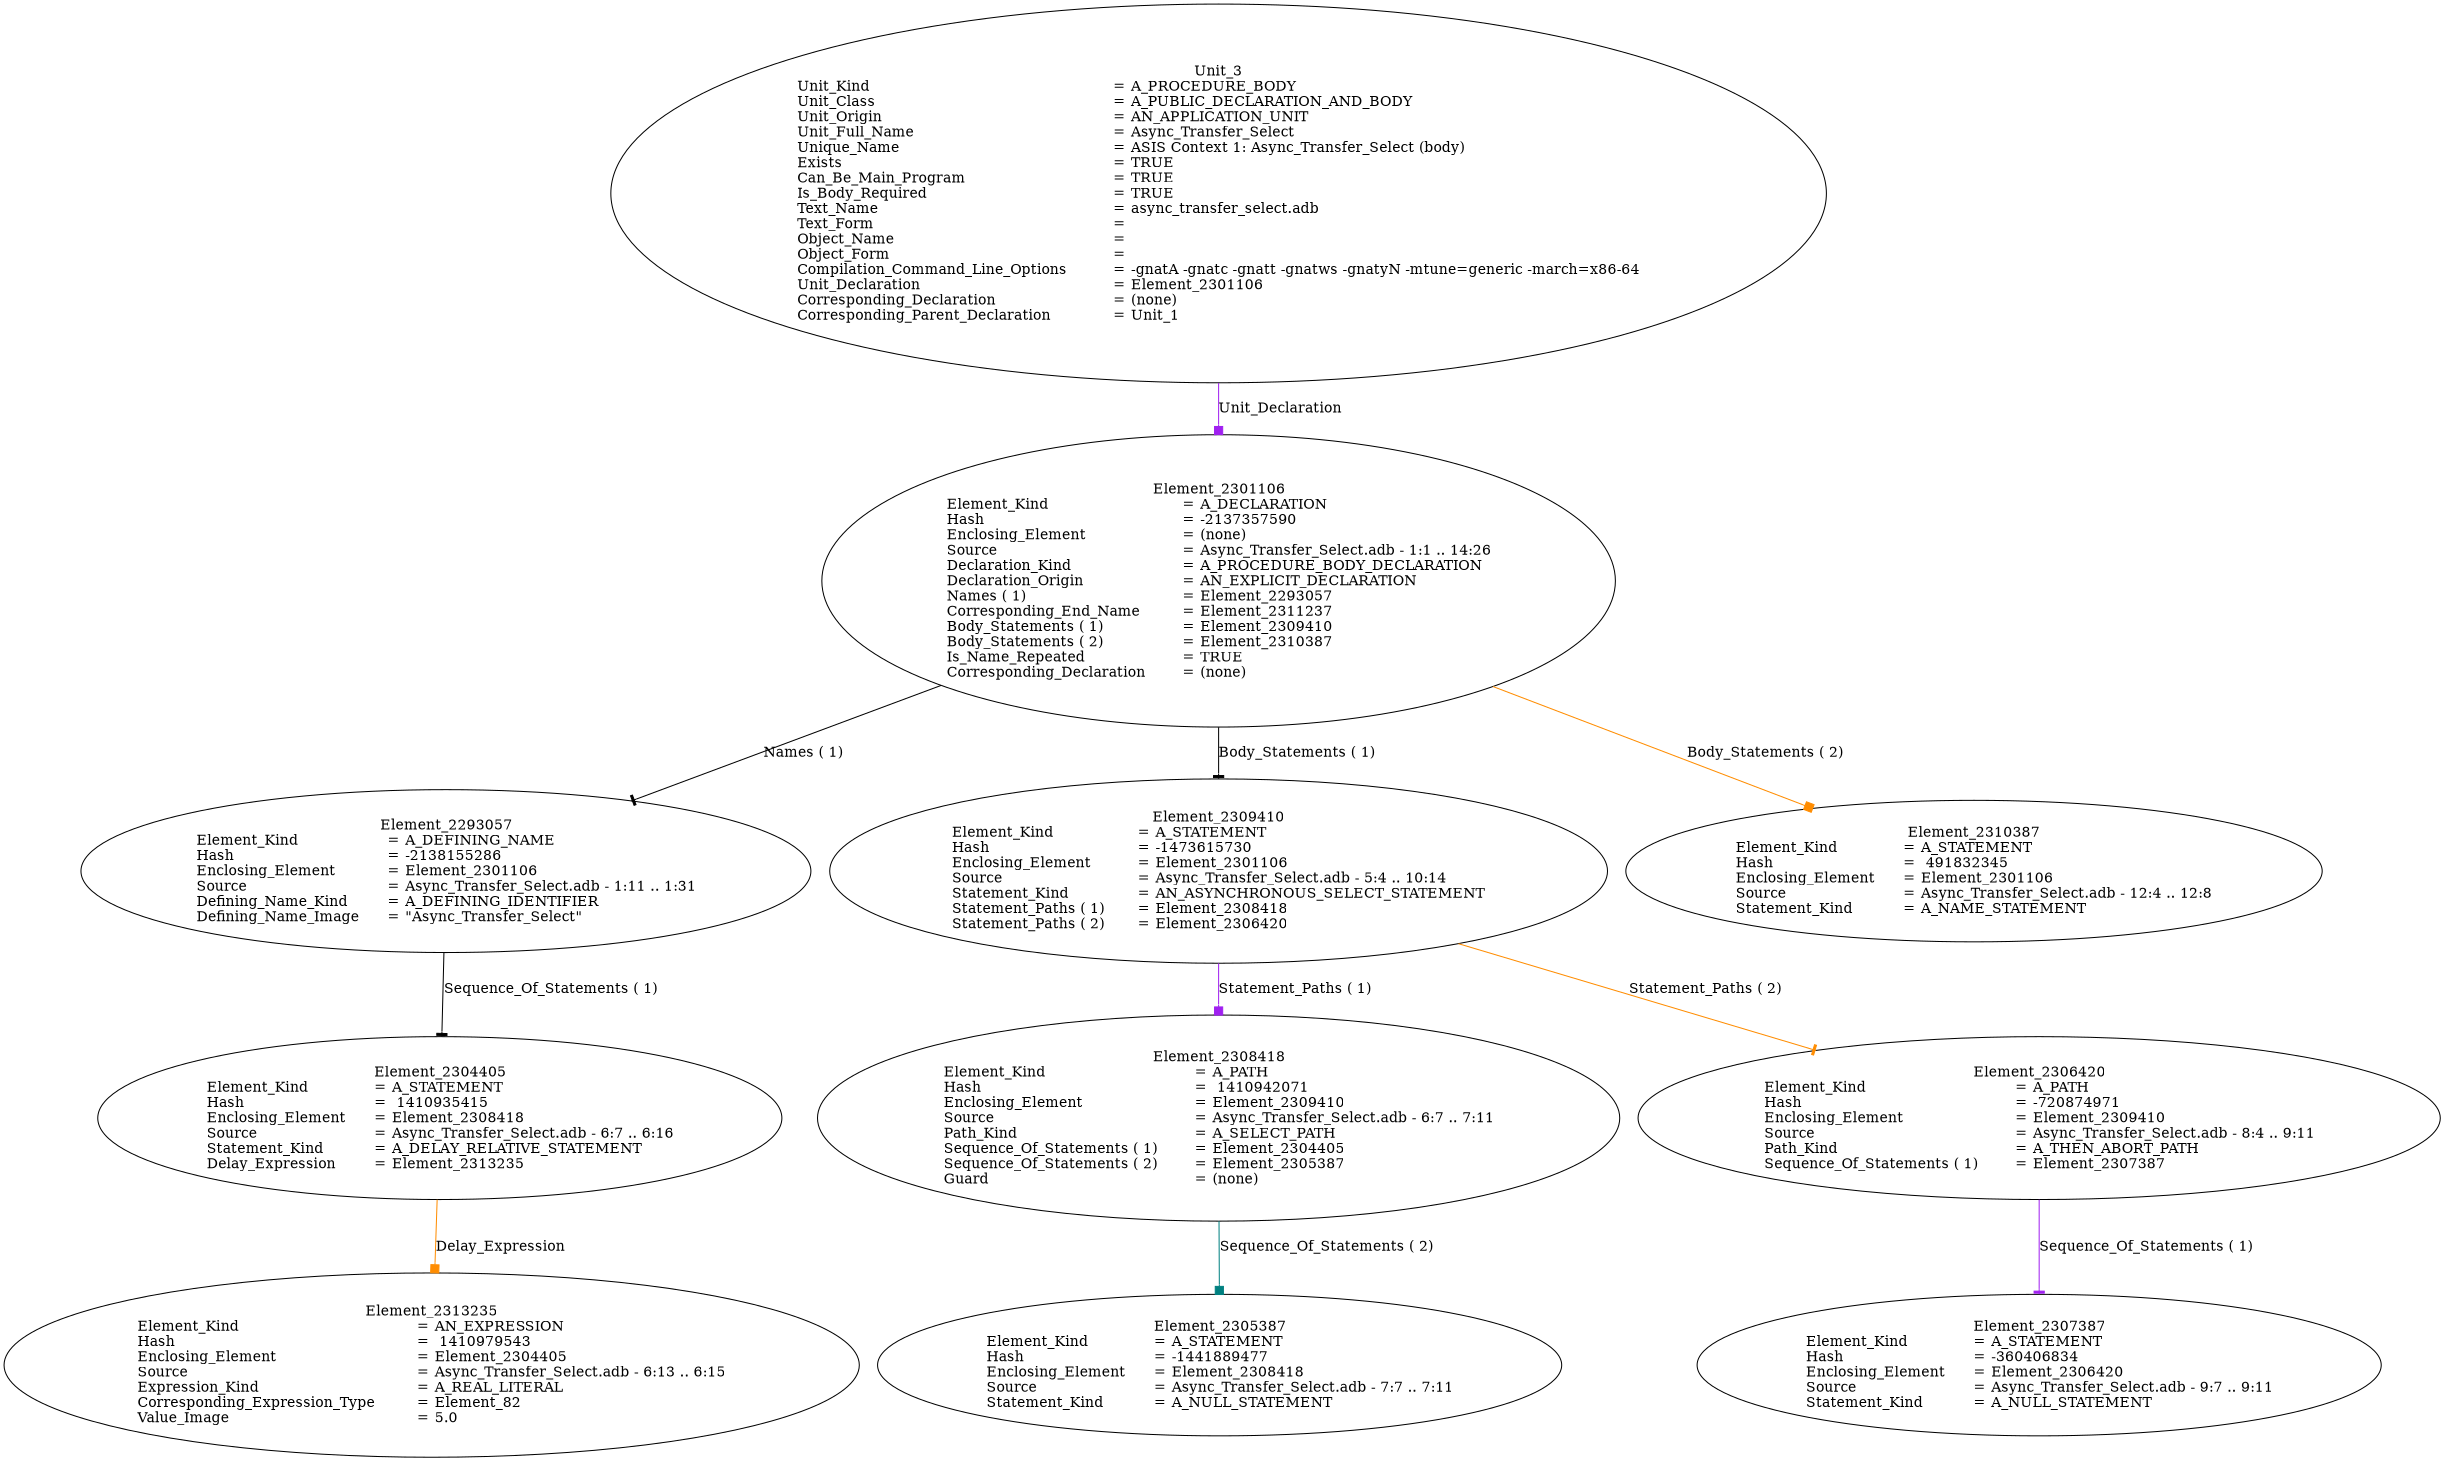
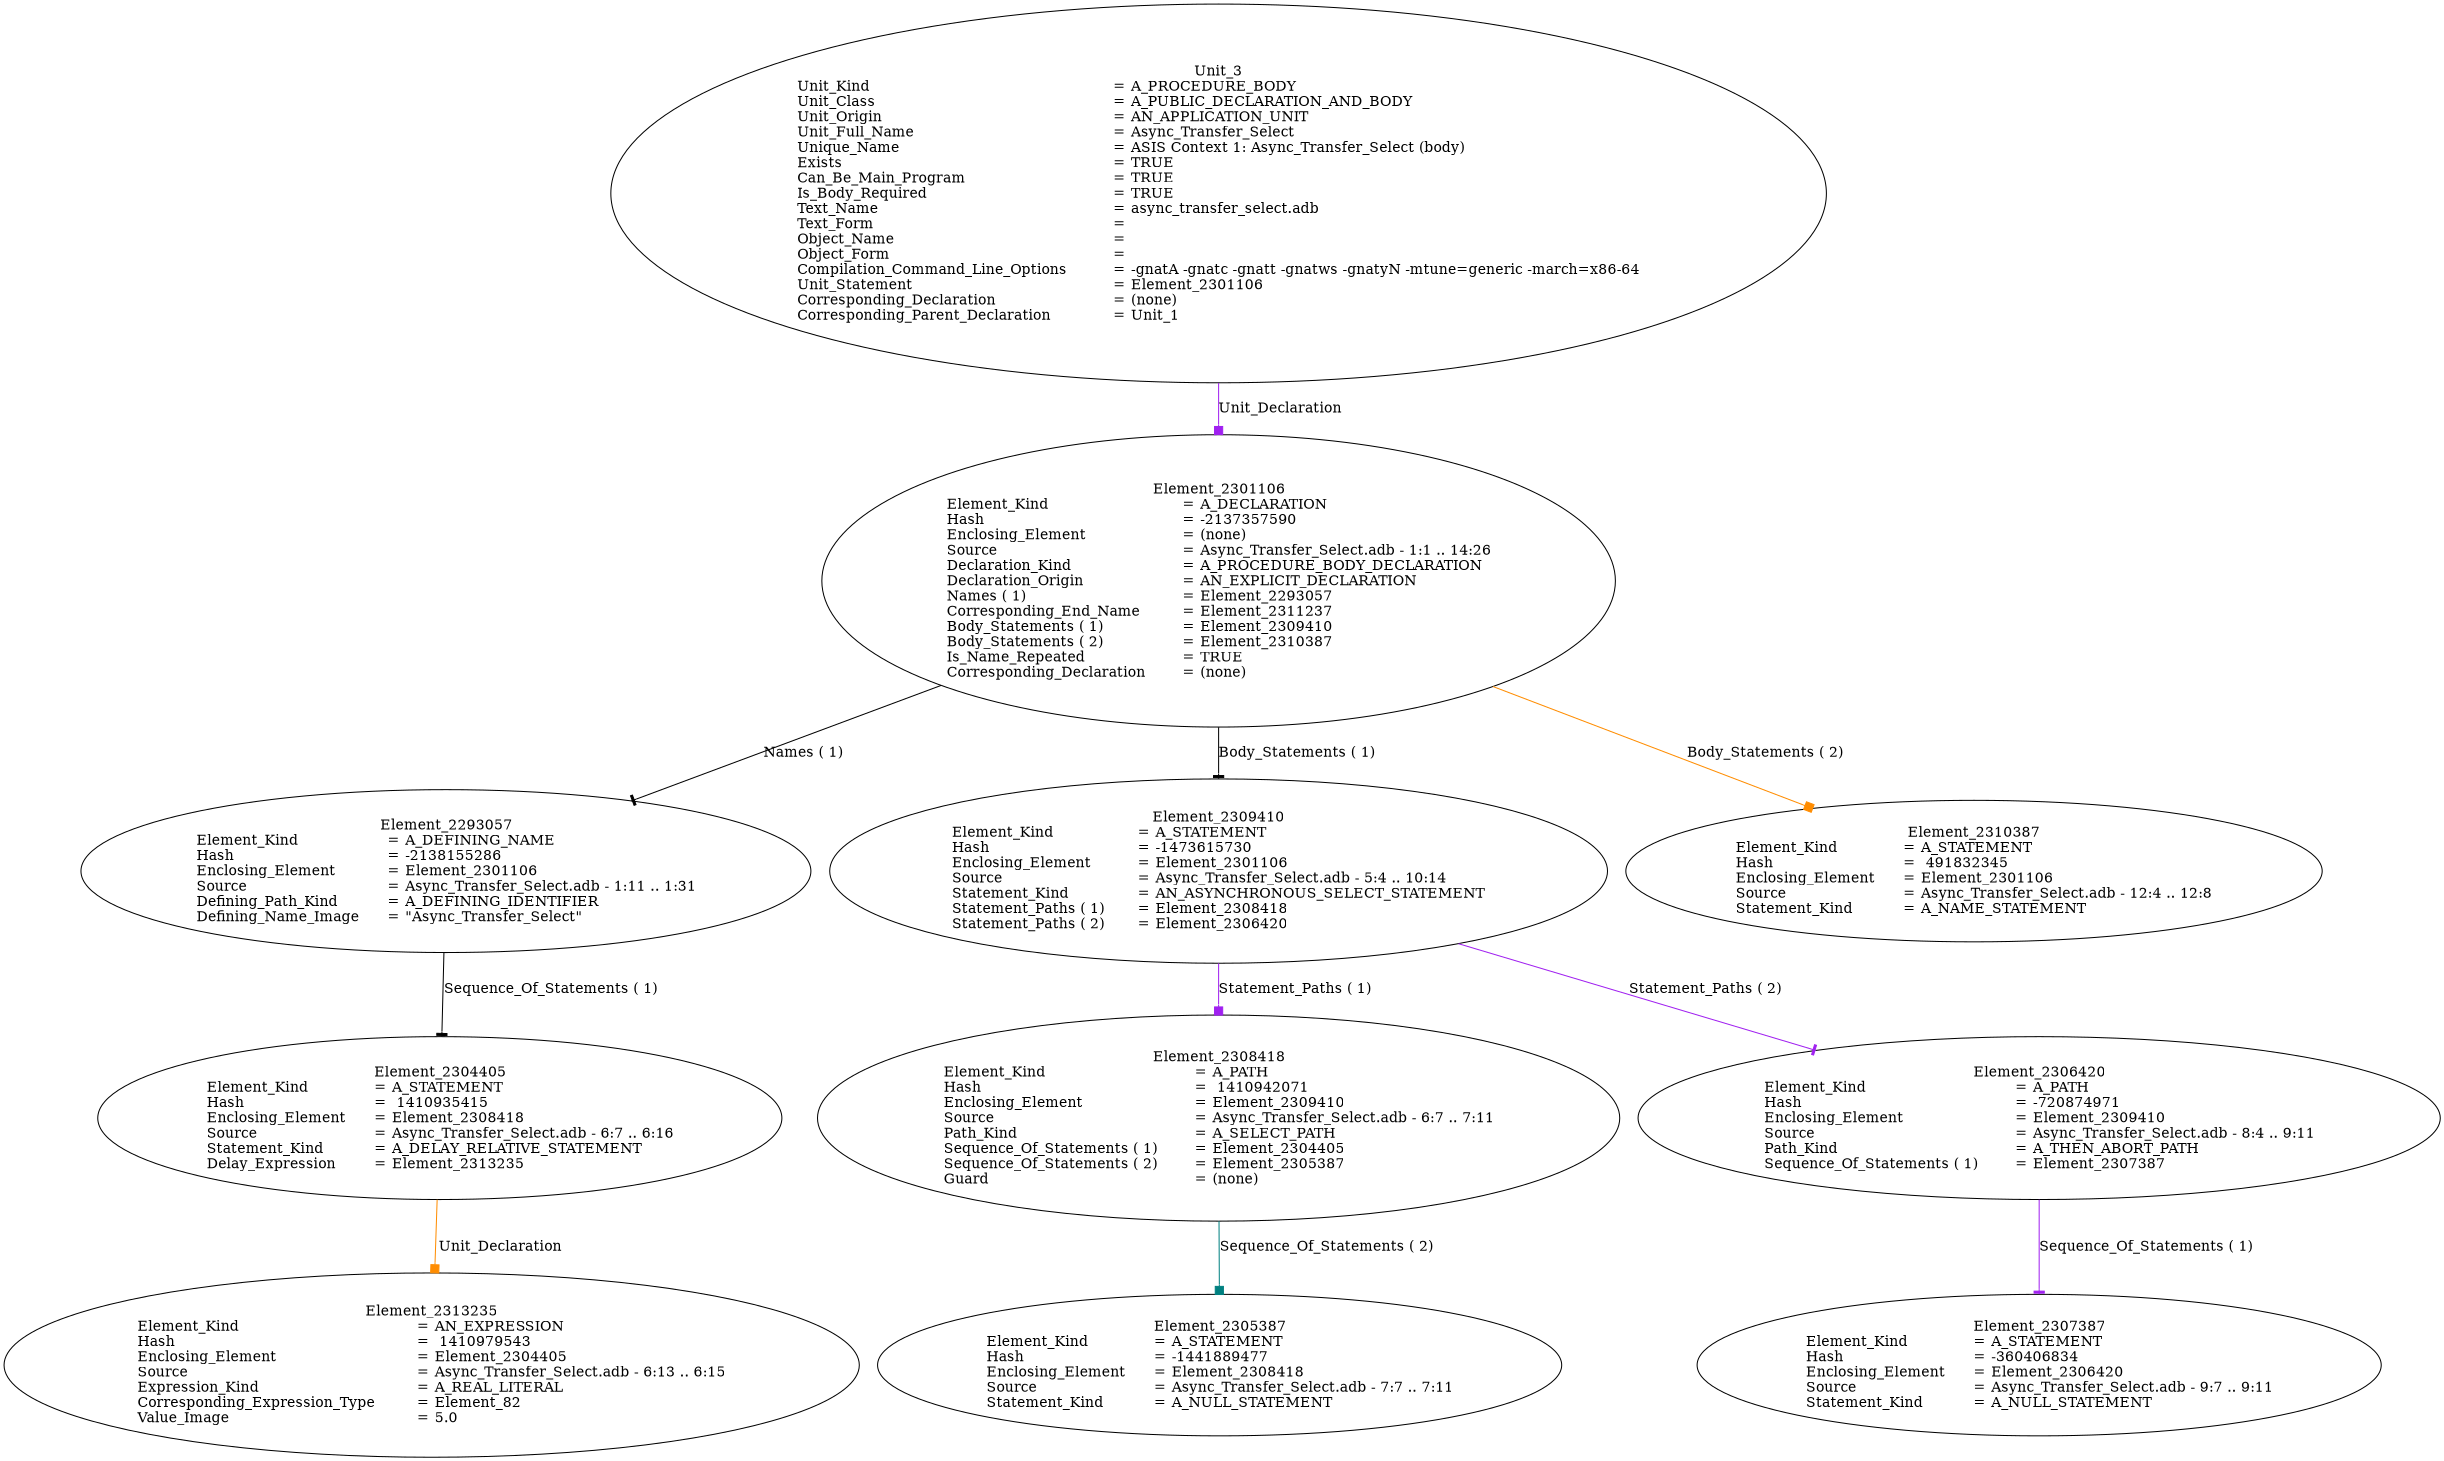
node "Unit_3": text "Unit_Declaration" -> "Unit_Statement"
node "Element_2293057": text "Defining_Name_Kind" -> "Defining_Path_Kind"
edge "Element_2309410" -> "Element_2306420": color darkorange -> purple
edge "Element_2304405" -> "Element_2313235": label "Delay_Expression" -> "Unit_Declaration"
